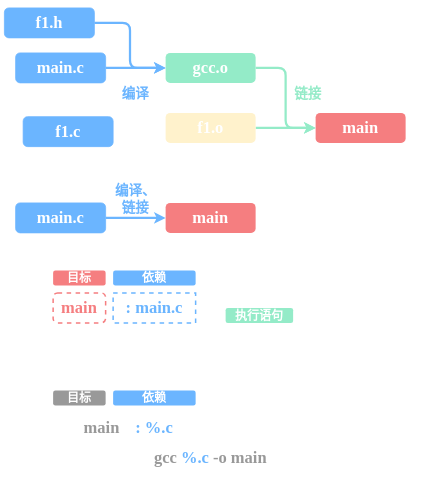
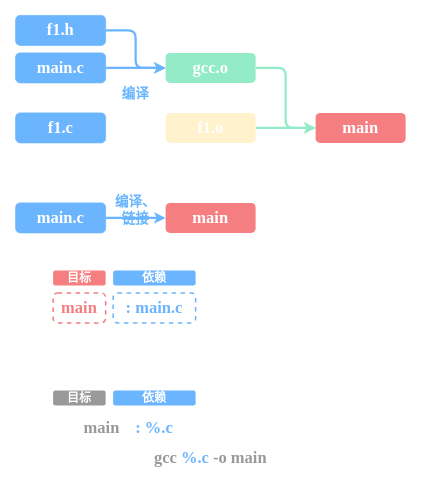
node "f1.h": moved (49, 23) -> (60, 30)
node "链接": removed
node "f1.c": moved (68, 132) -> (60, 128)
node "编译、链接": moved (135, 199) -> (135, 210)
node ": main.c": shape rectangle -> rounded rectangle
node "执行语句": removed
